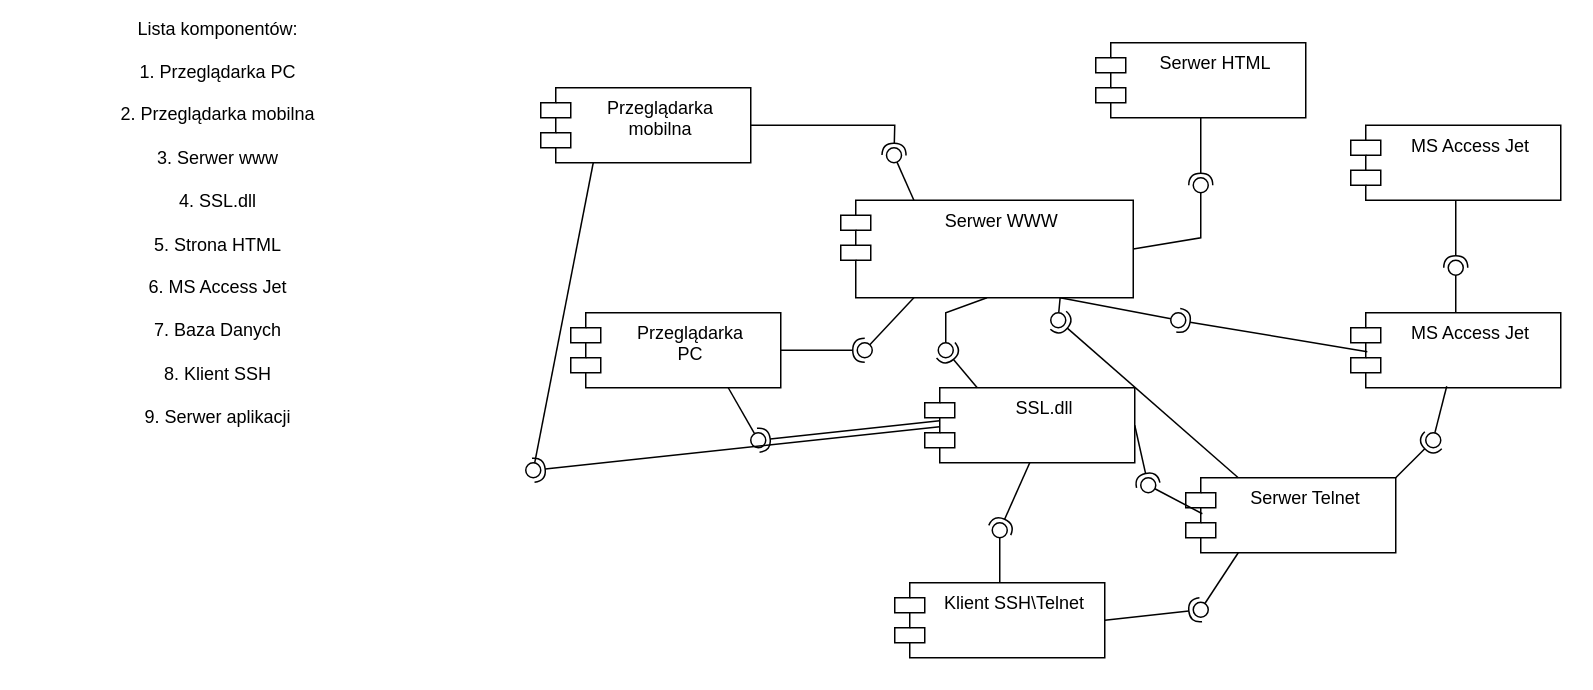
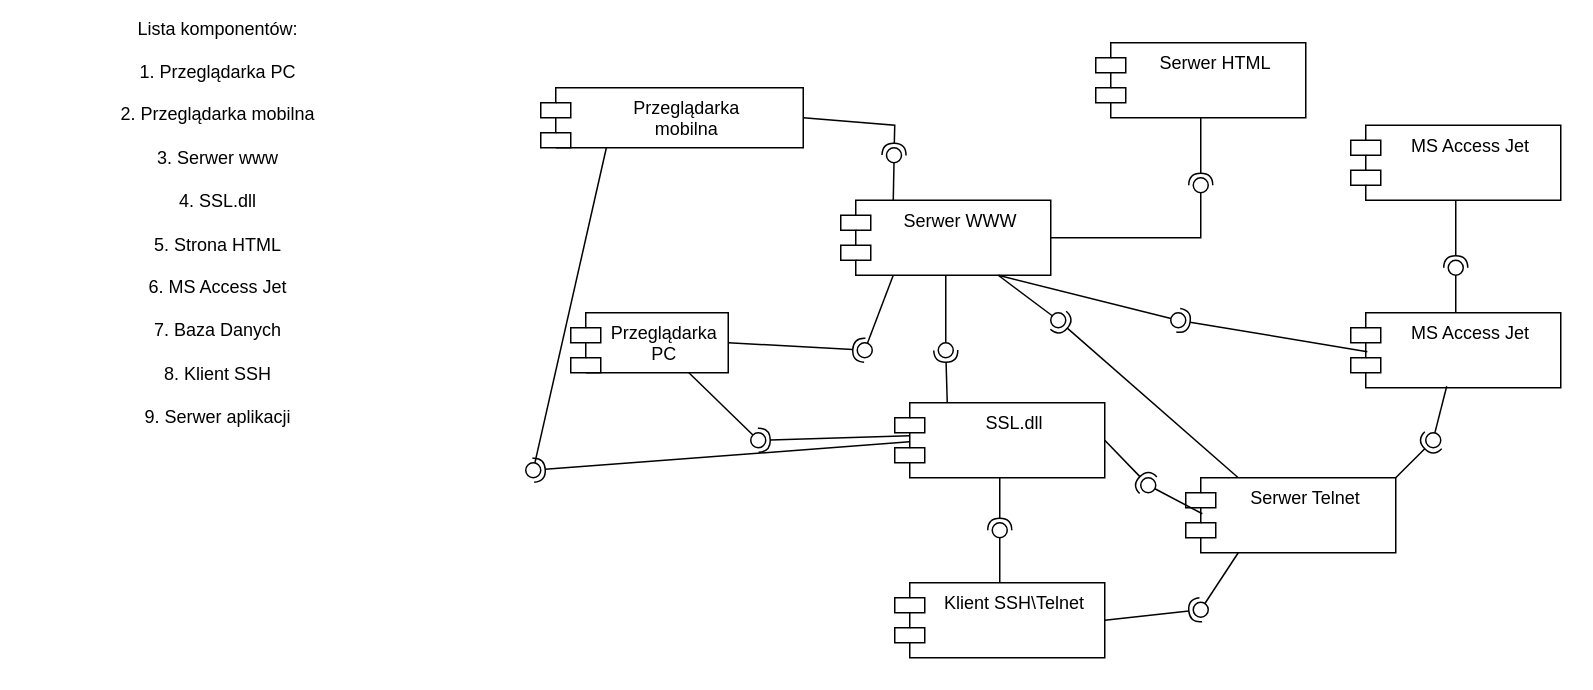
node "Przeglądarka mobilna": size 210x75 -> 263x60
node "Serwer WWW": size 293x98 -> 210x75
node "Przeglądarka PC": size 210x75 -> 158x60
node "SSL.dll": moved (1030, 425) -> (1000, 440)
